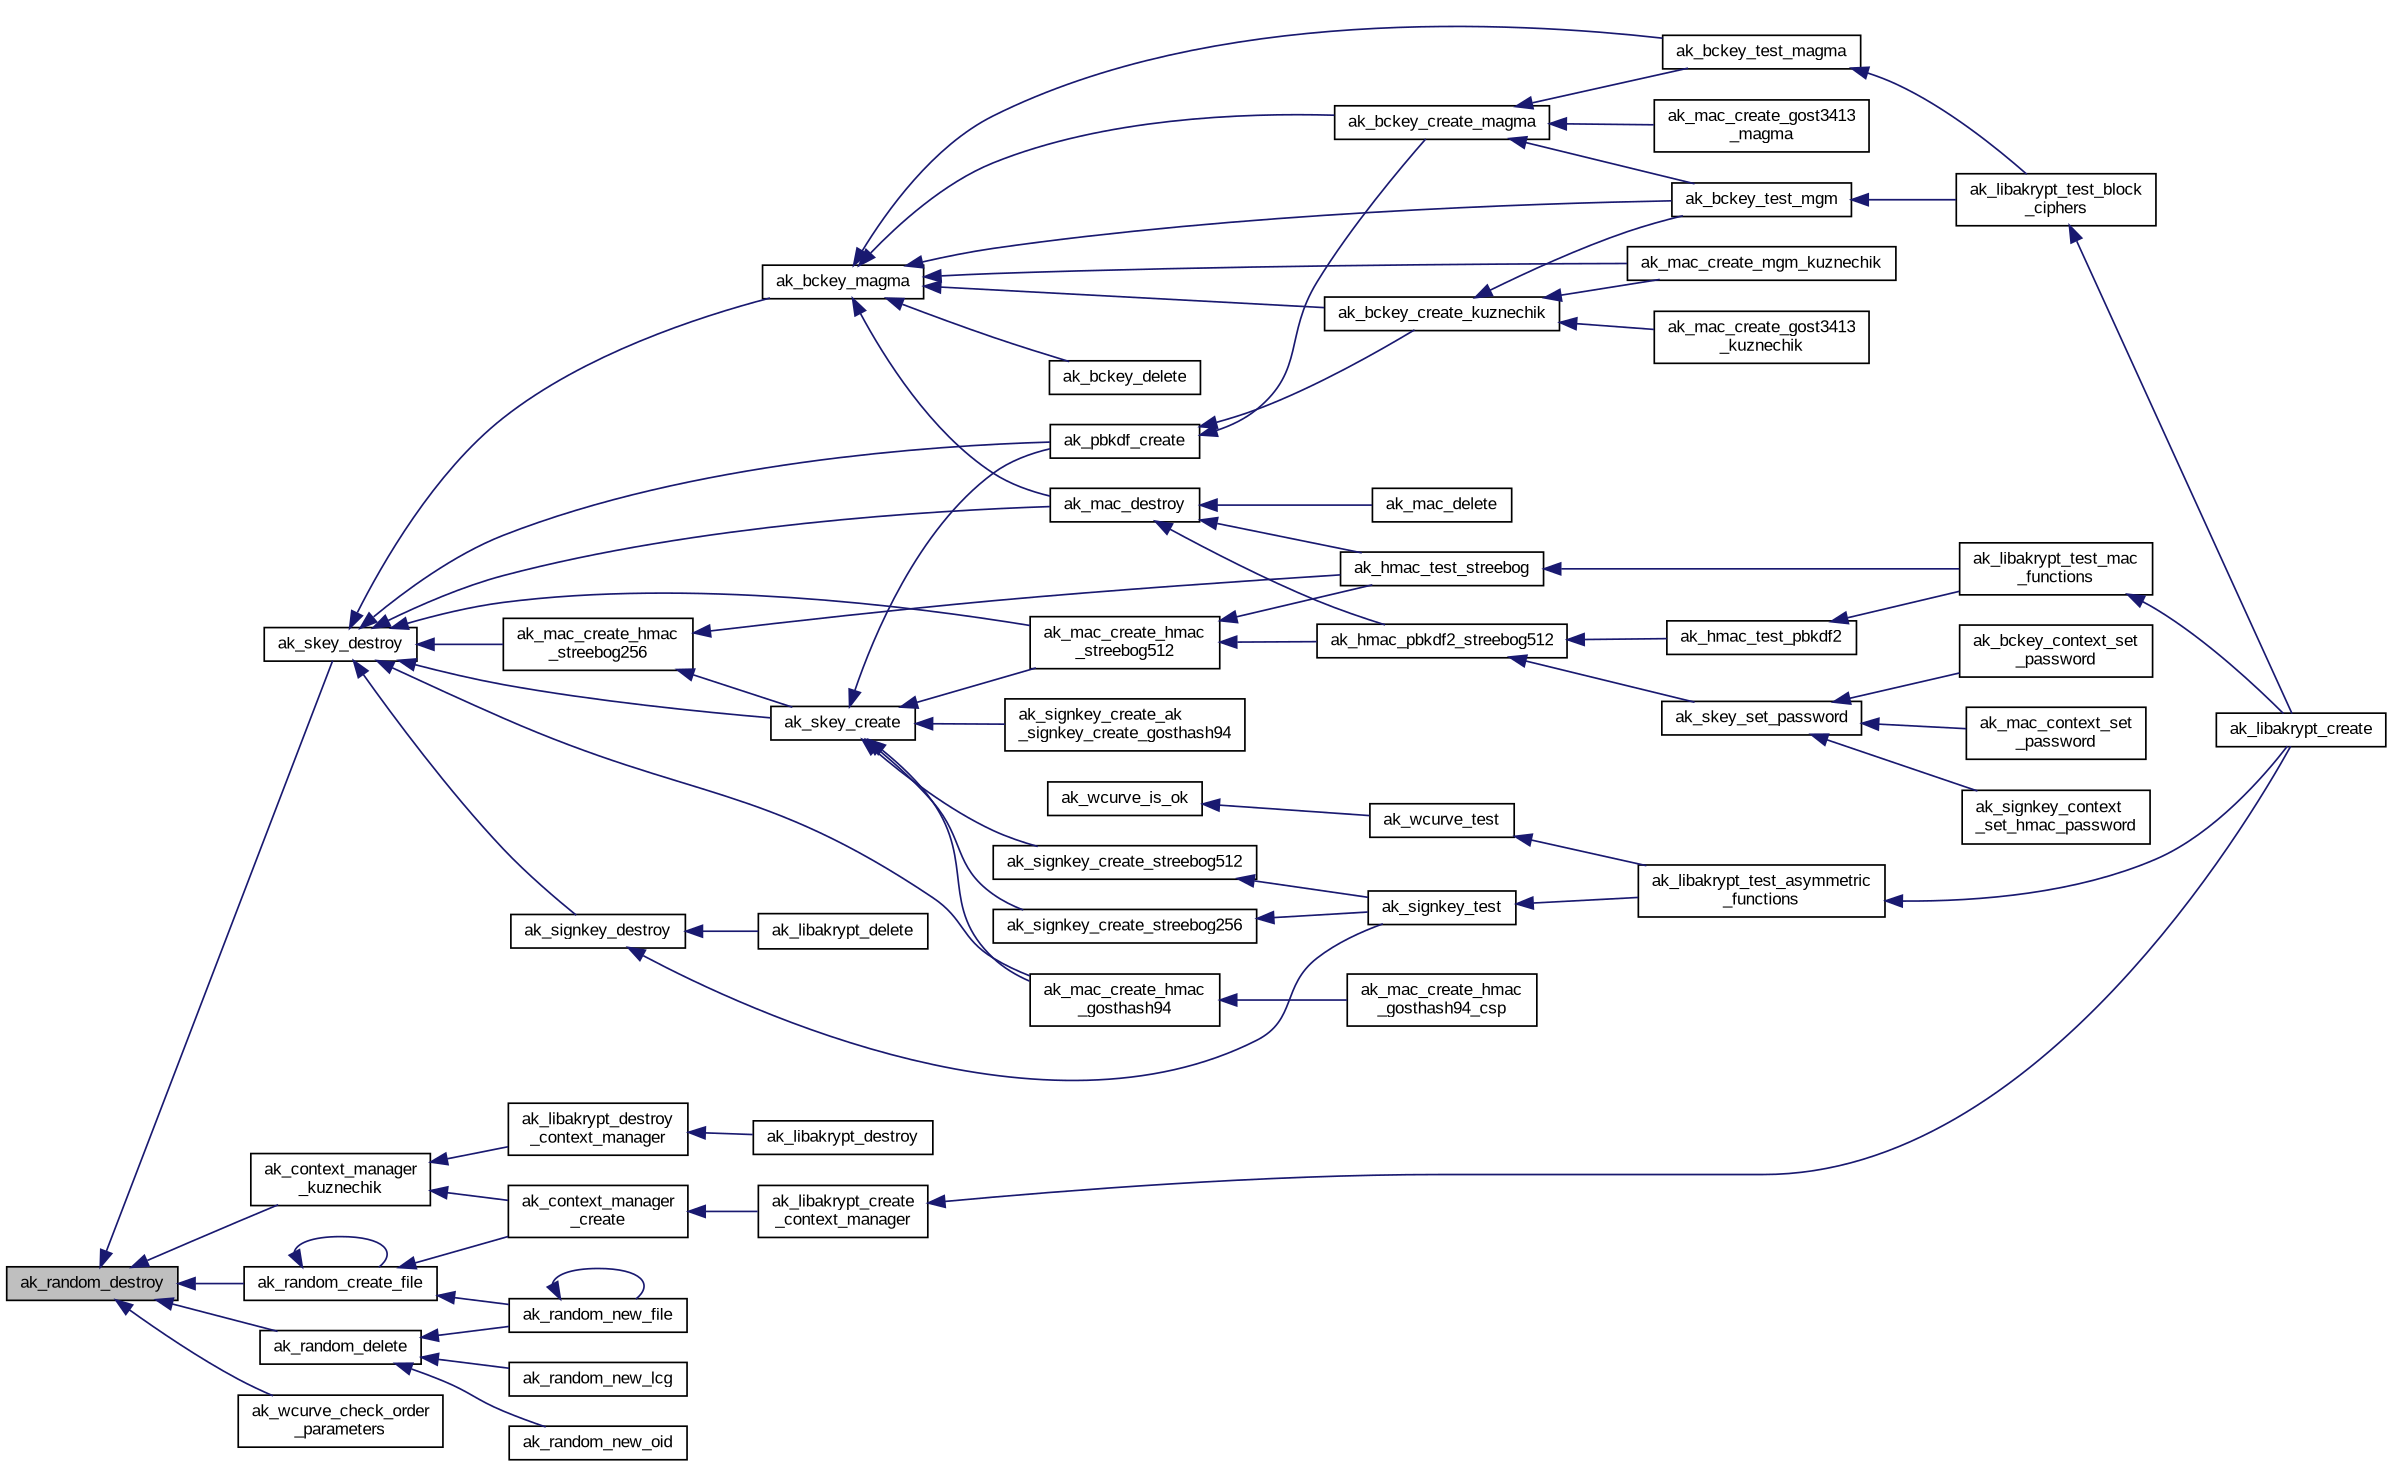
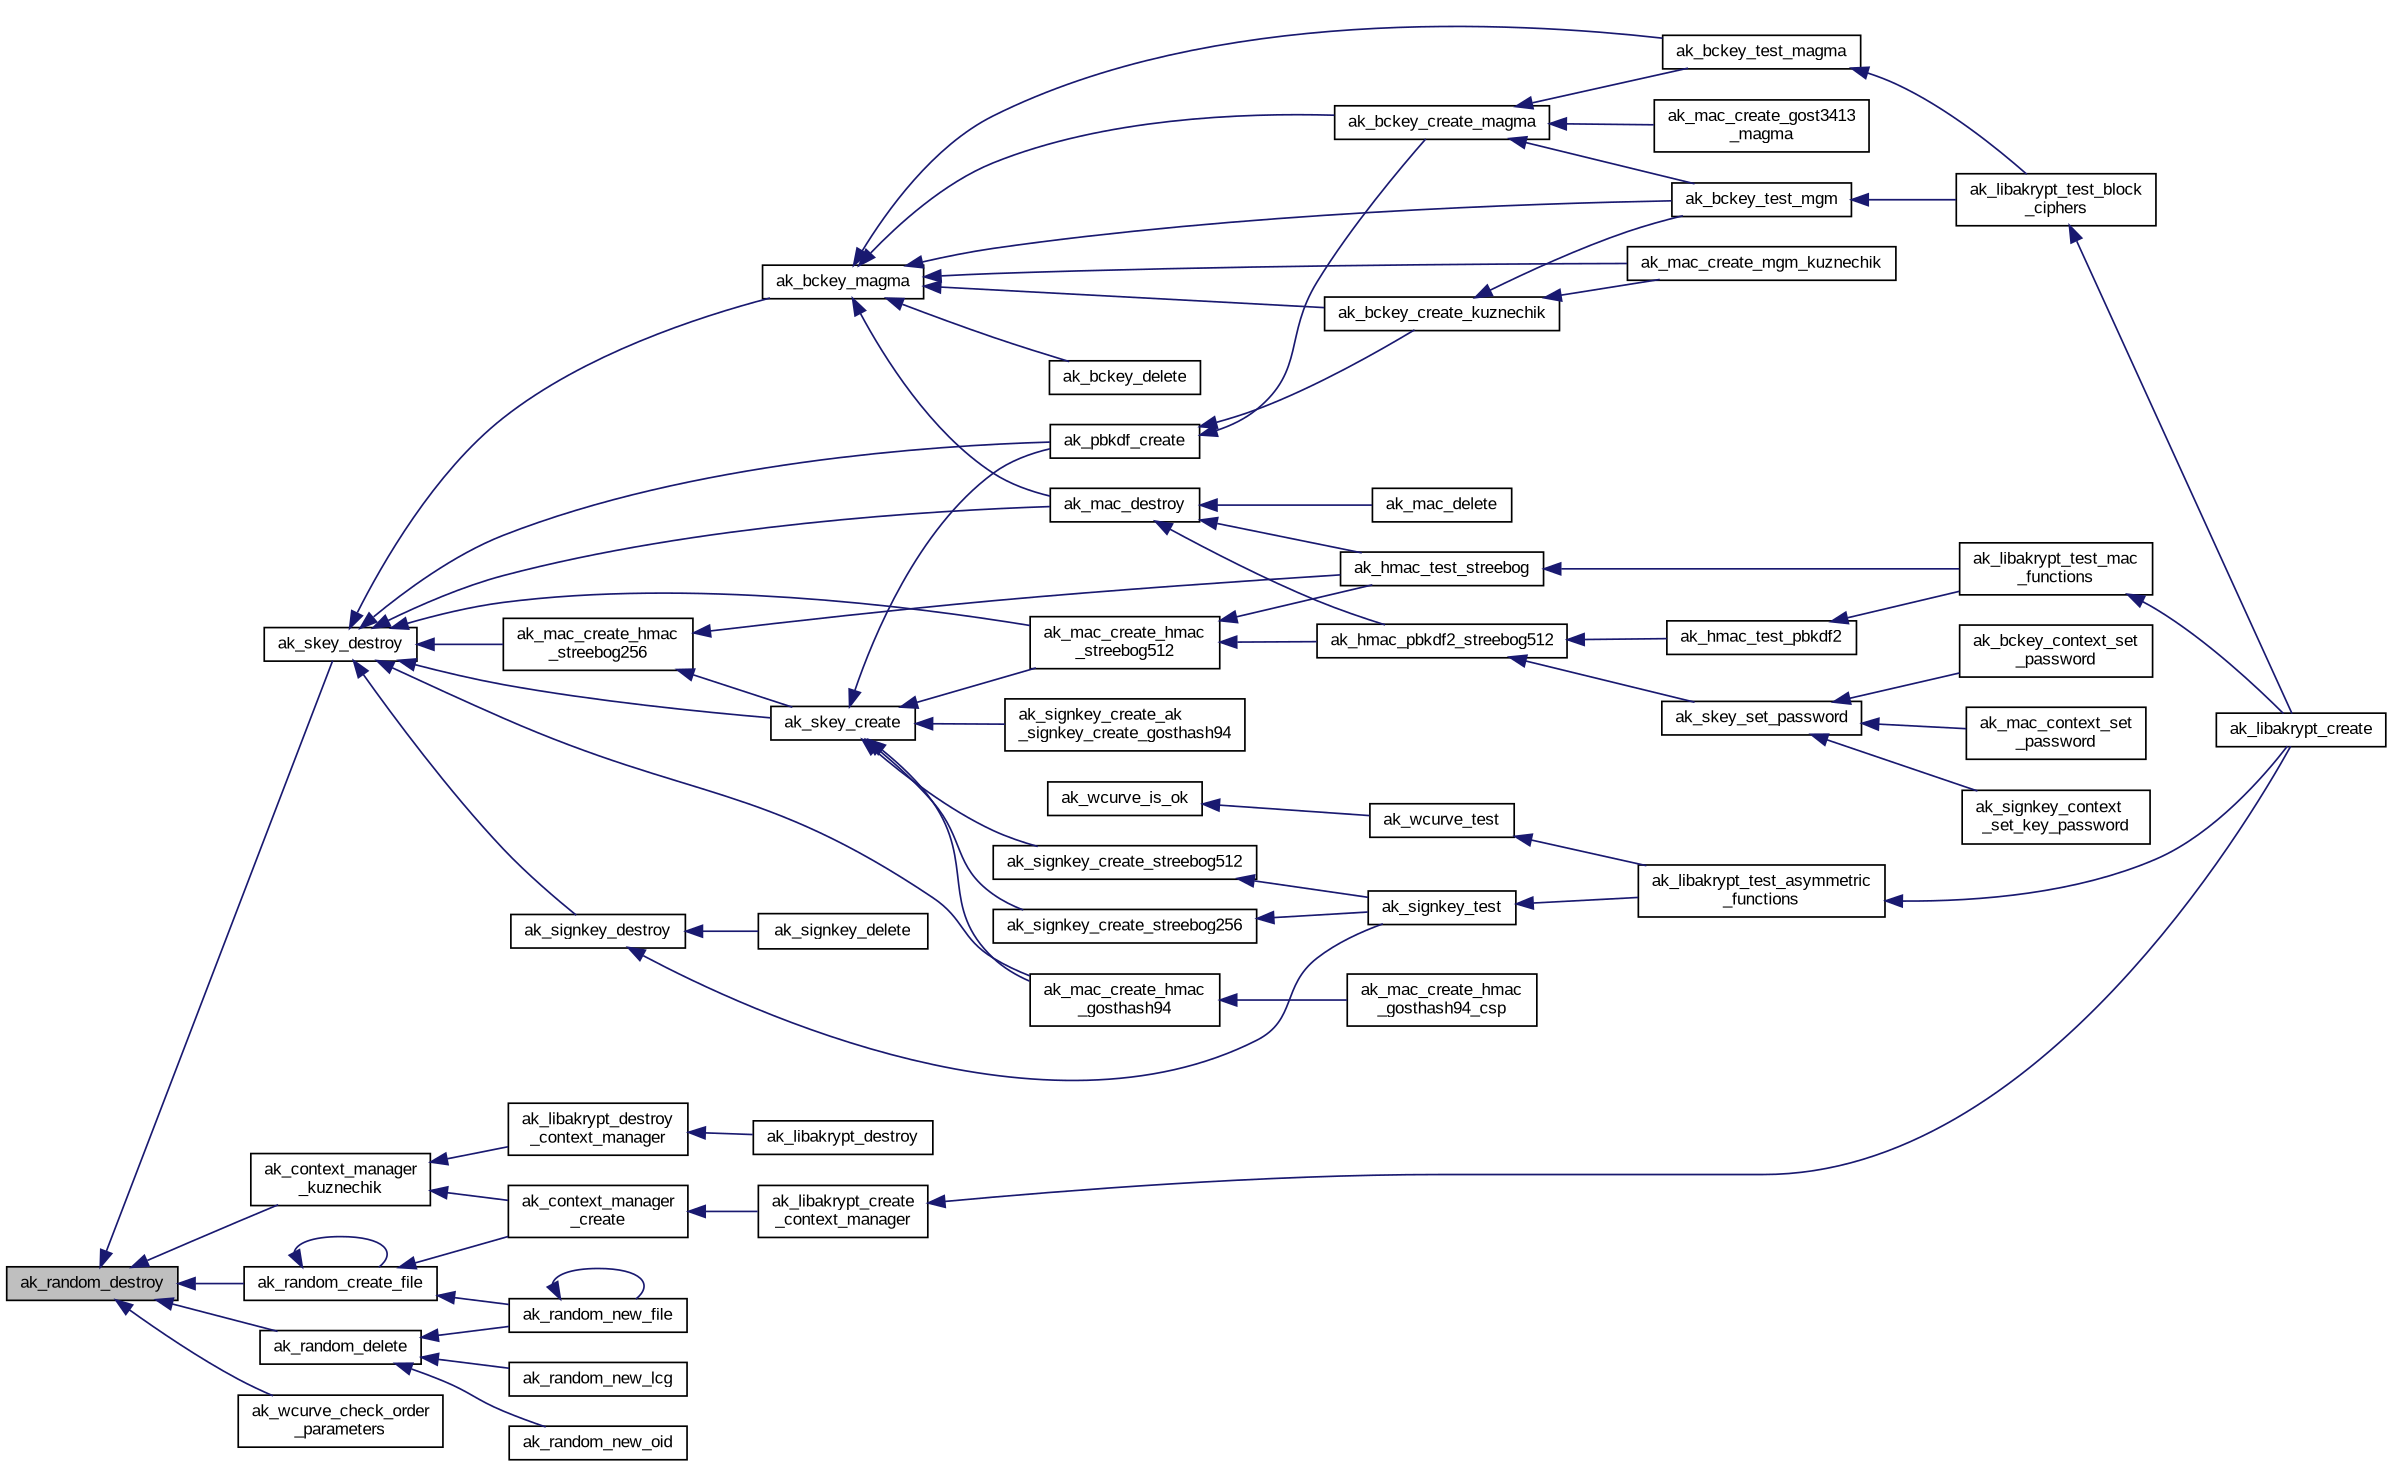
node "ak_mac_create_gost3413 _kuznechik": removed
node "ak_signkey_context _set_hmac_password": label "ak_signkey_context _set_hmac_password" -> "ak_signkey_context _set_key_password"
node "ak_libakrypt_delete": label "ak_libakrypt_delete" -> "ak_signkey_delete"
